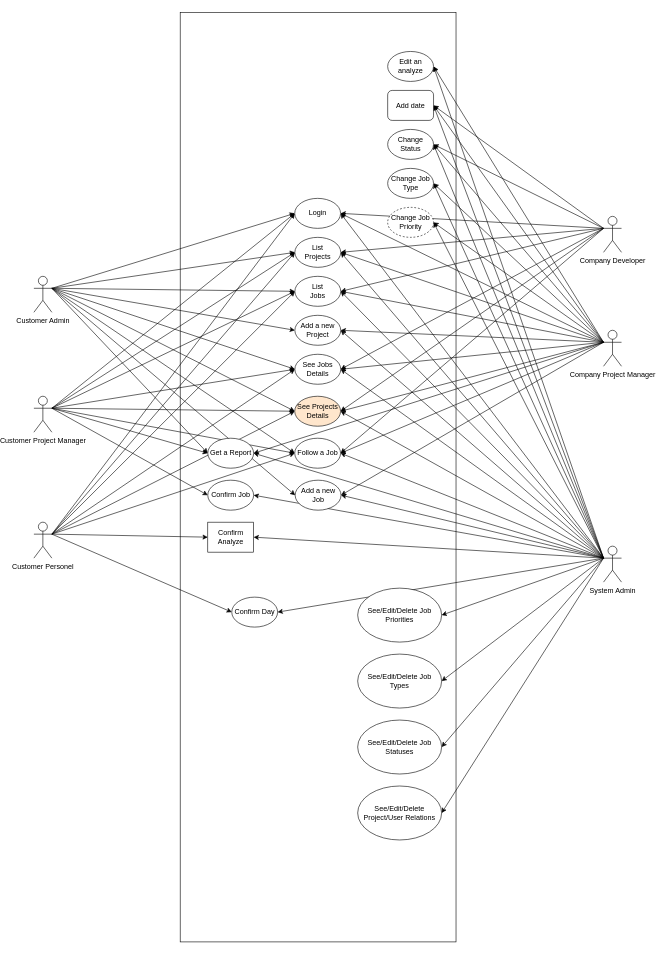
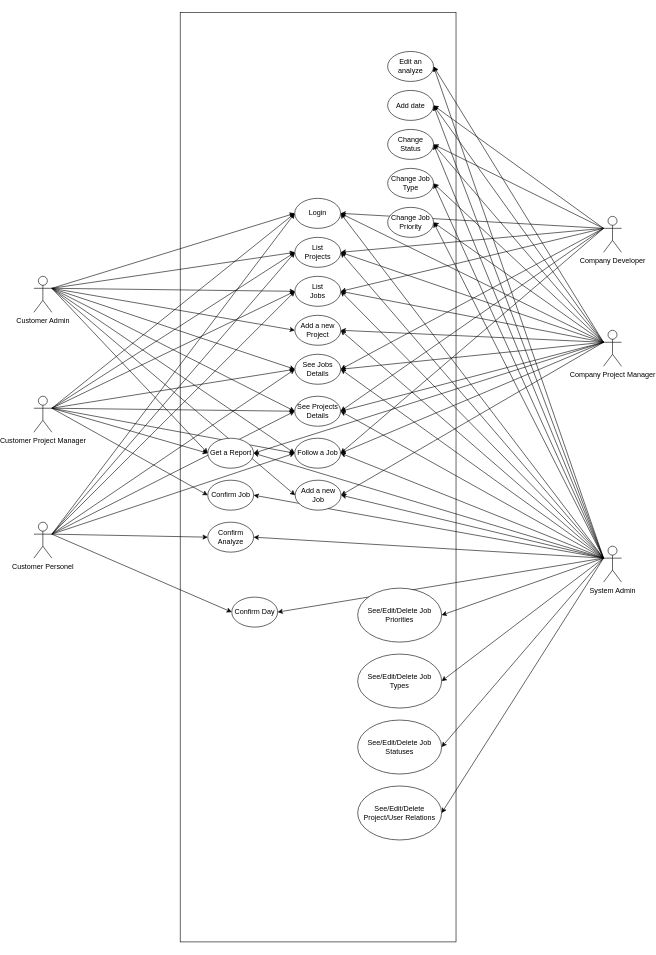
node "Add date": shape rounded rectangle -> ellipse
node "Change Job Priority": style dashed -> solid
node "See Projects Details": fillcolor #ffe6cc -> #ffffff
node "Confirm Analyze": shape rectangle -> ellipse
